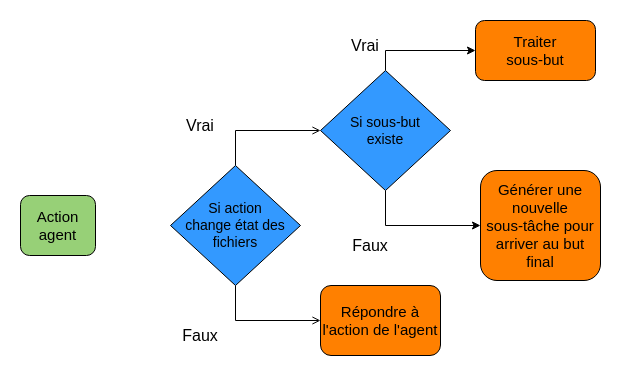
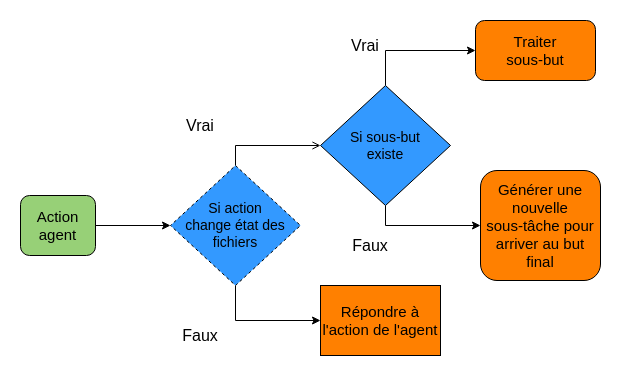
node "Si sous-but existe": moved (386, 131) -> (386, 146)
edge "Action agent" -> "Si action change état des fichiers": added
node "Si action change état des fichiers": style solid -> dashed
edge "Si action change état des fichiers" -> "Répondre à l'action de l'agent": arrowhead open -> classic
node "Répondre à l'action de l'agent": shape rounded rectangle -> rectangle
